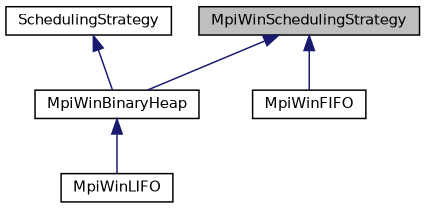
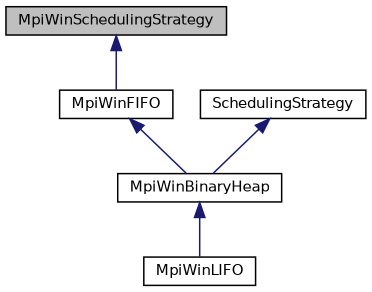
edge "MpiWinBinaryHeap" -> "MpiWinSchedulingStrategy": now "MpiWinBinaryHeap" -> "MpiWinFIFO"
